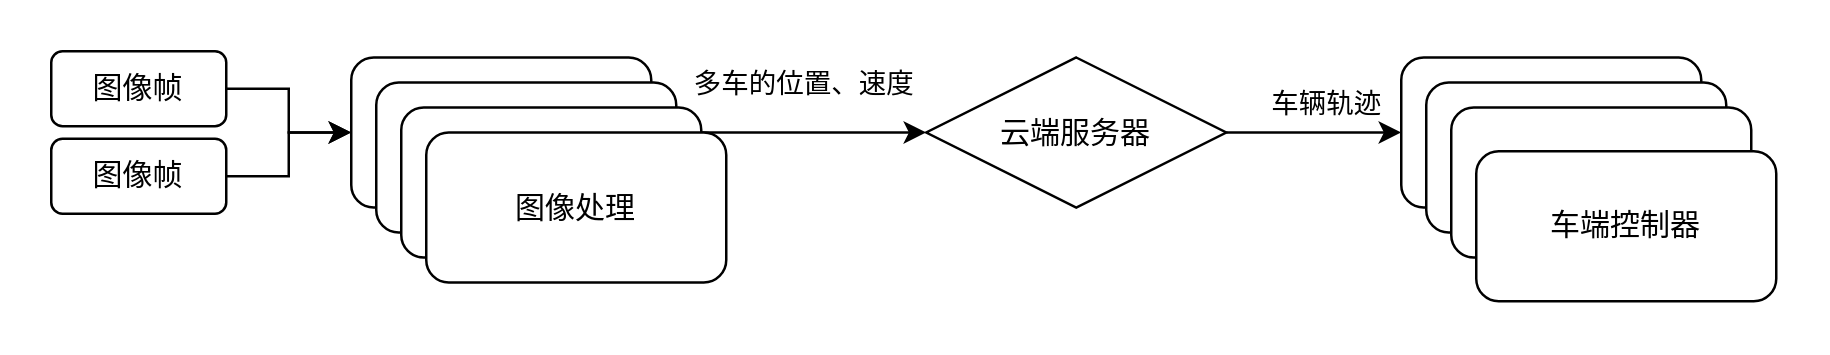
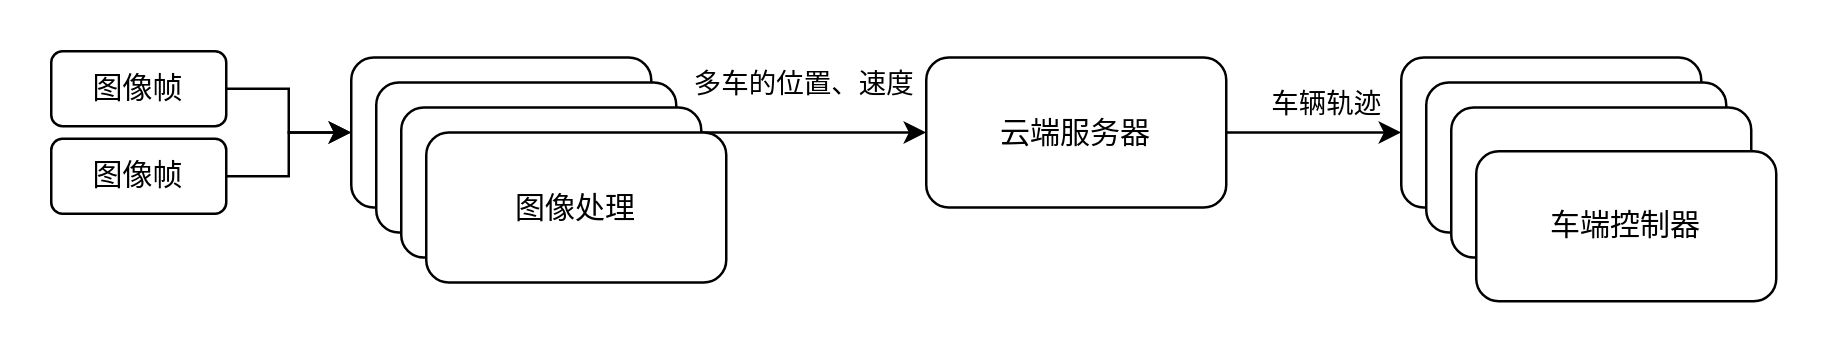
node "云端服务器": shape diamond -> rounded rectangle
